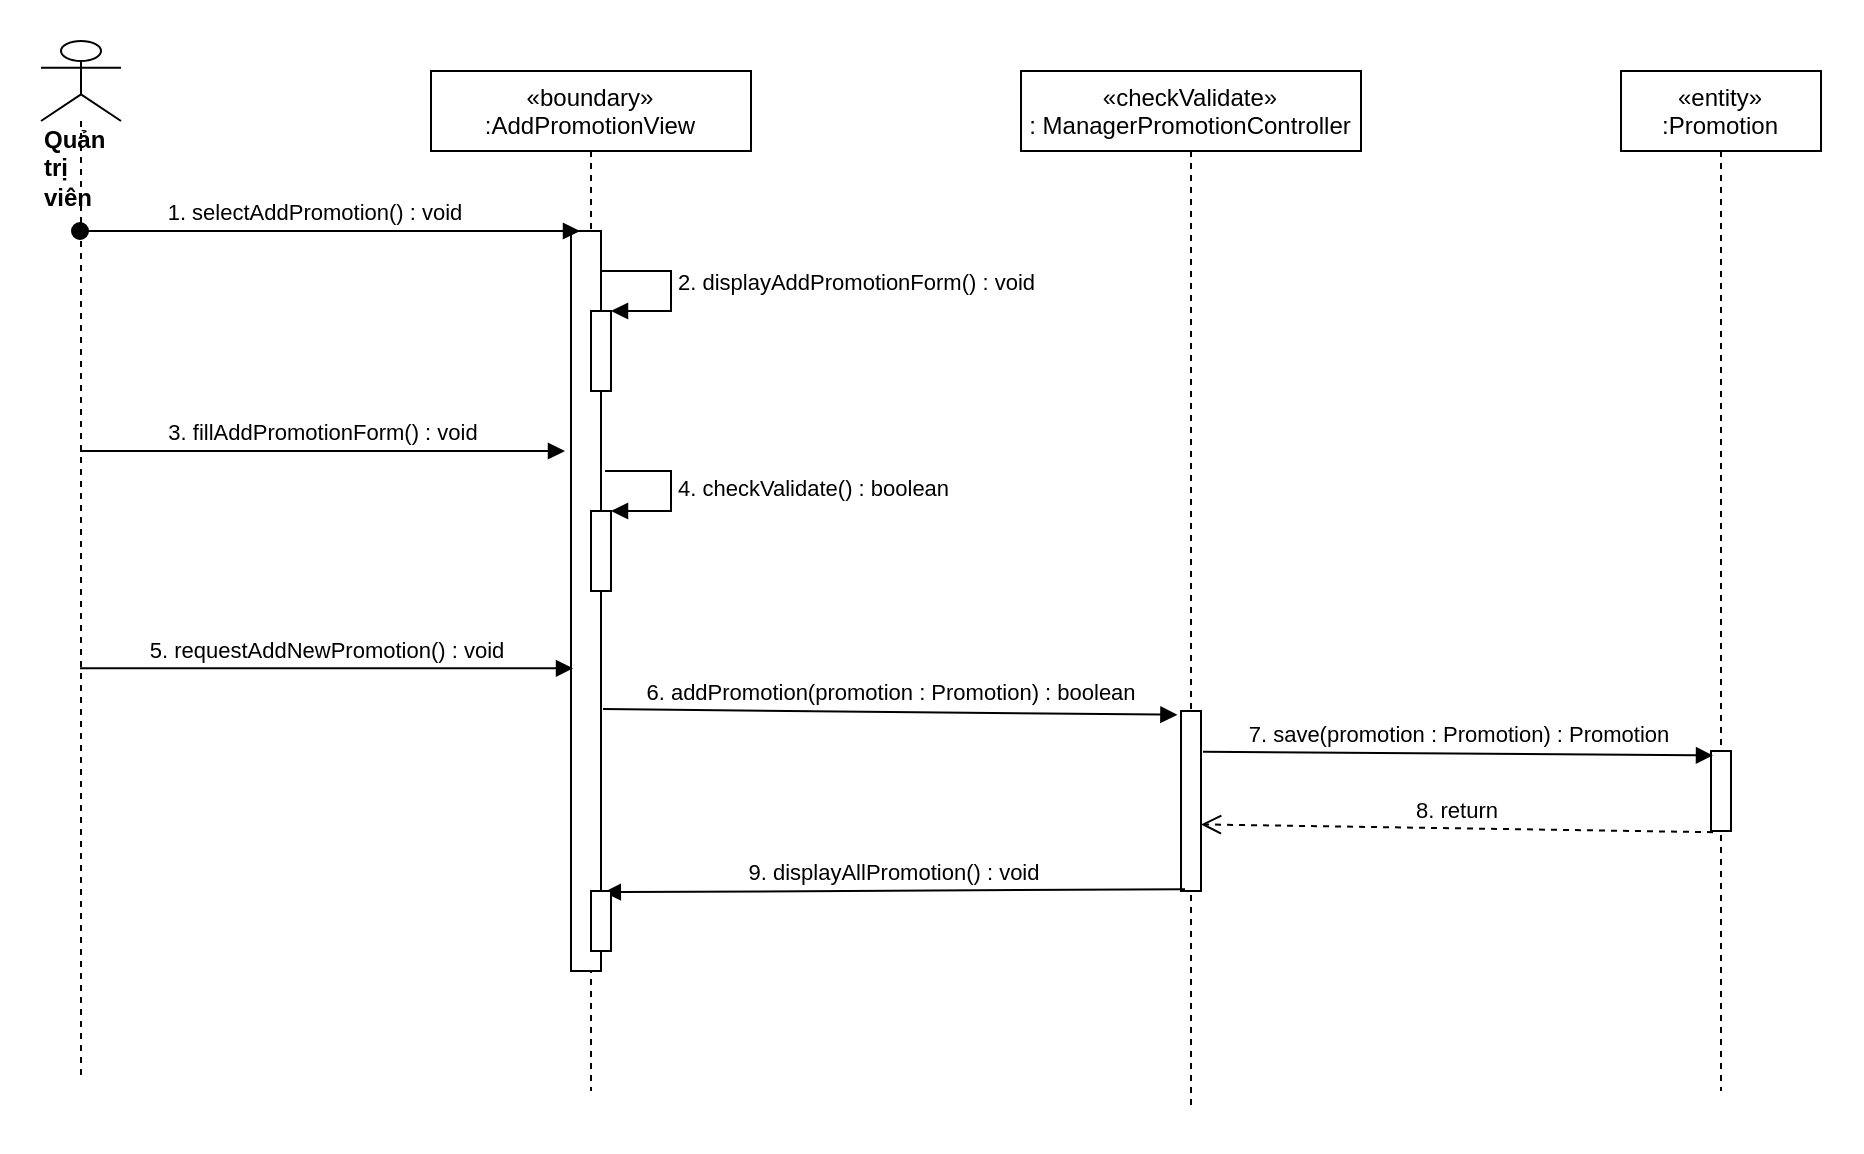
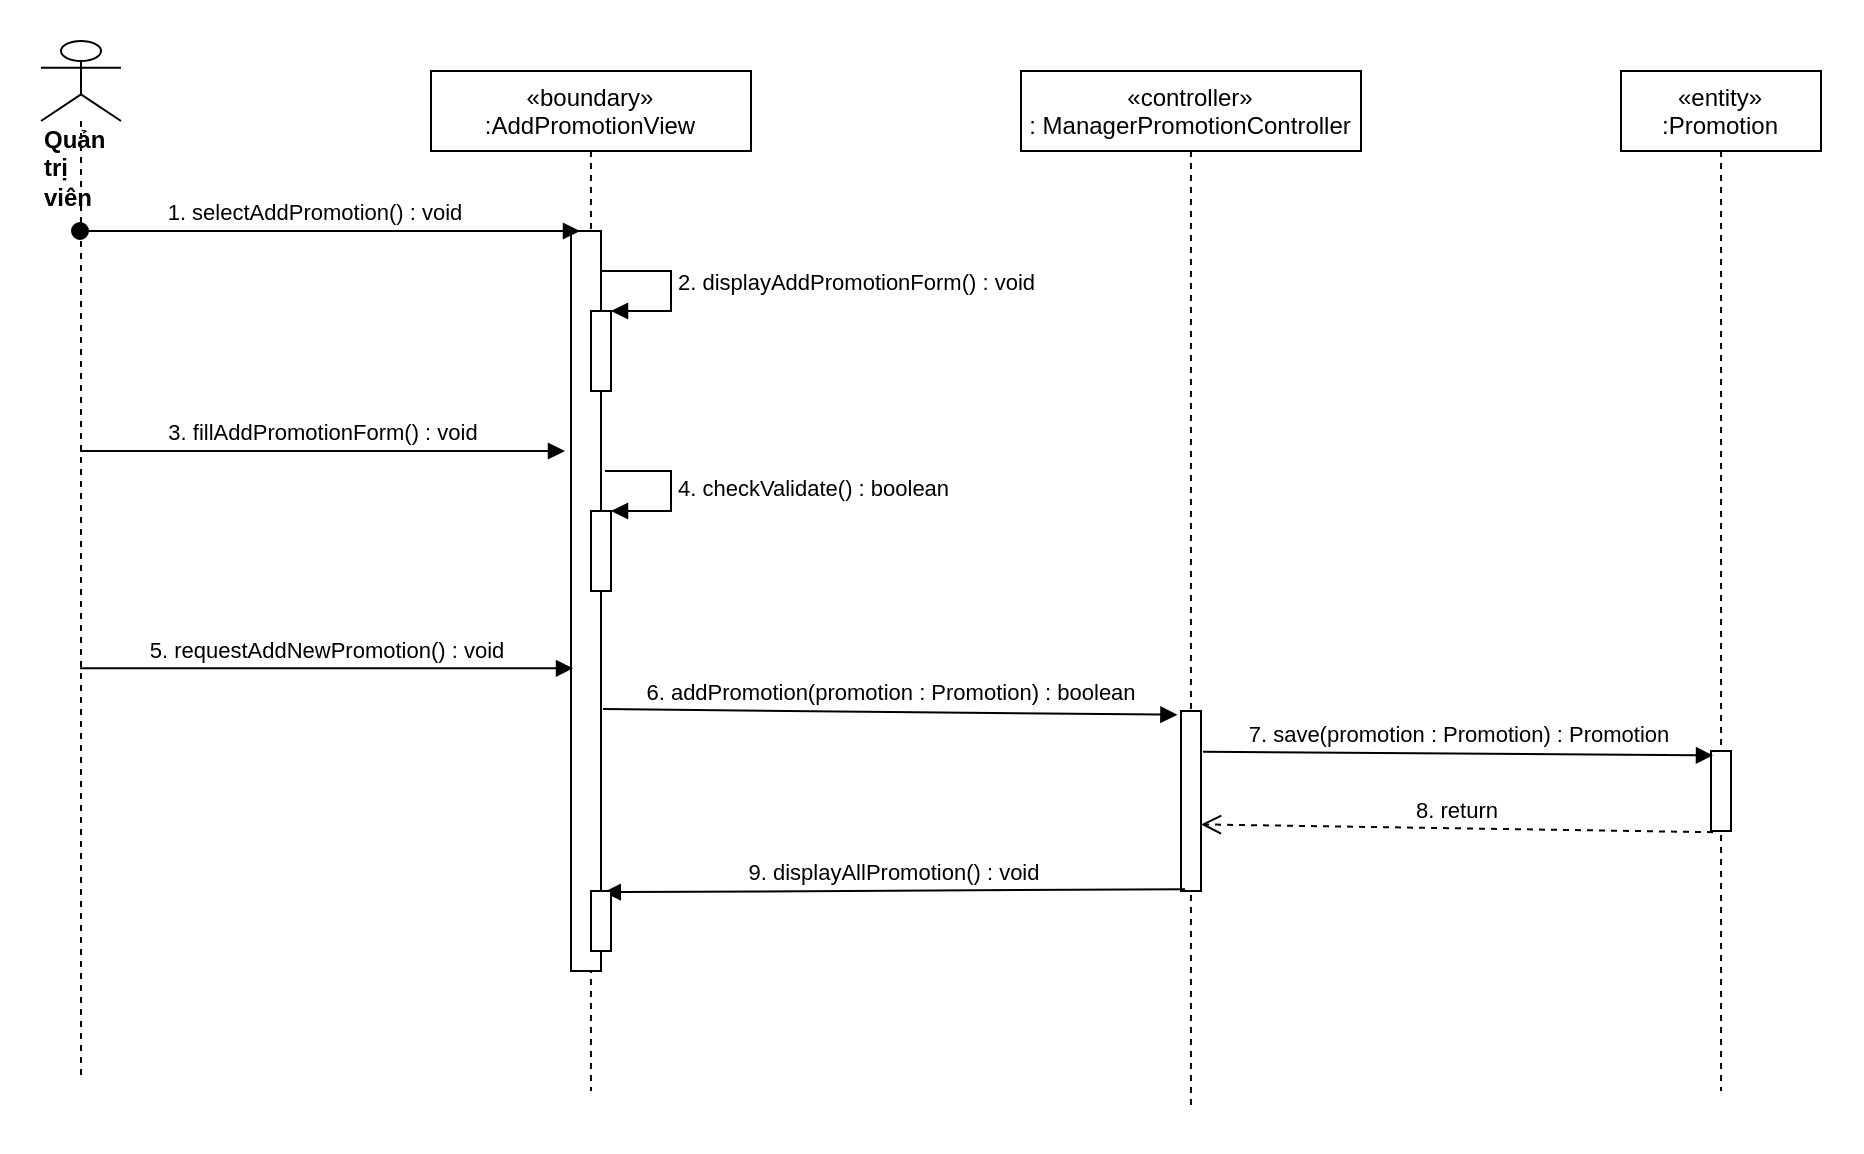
node "«checkValidate» : ManagerPromotionController": label "«checkValidate» : ManagerPromotionController" -> "«controller» : ManagerPromotionController"
